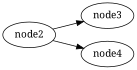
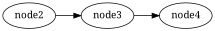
edge "node2" -> "node4": now "node3" -> "node4"
